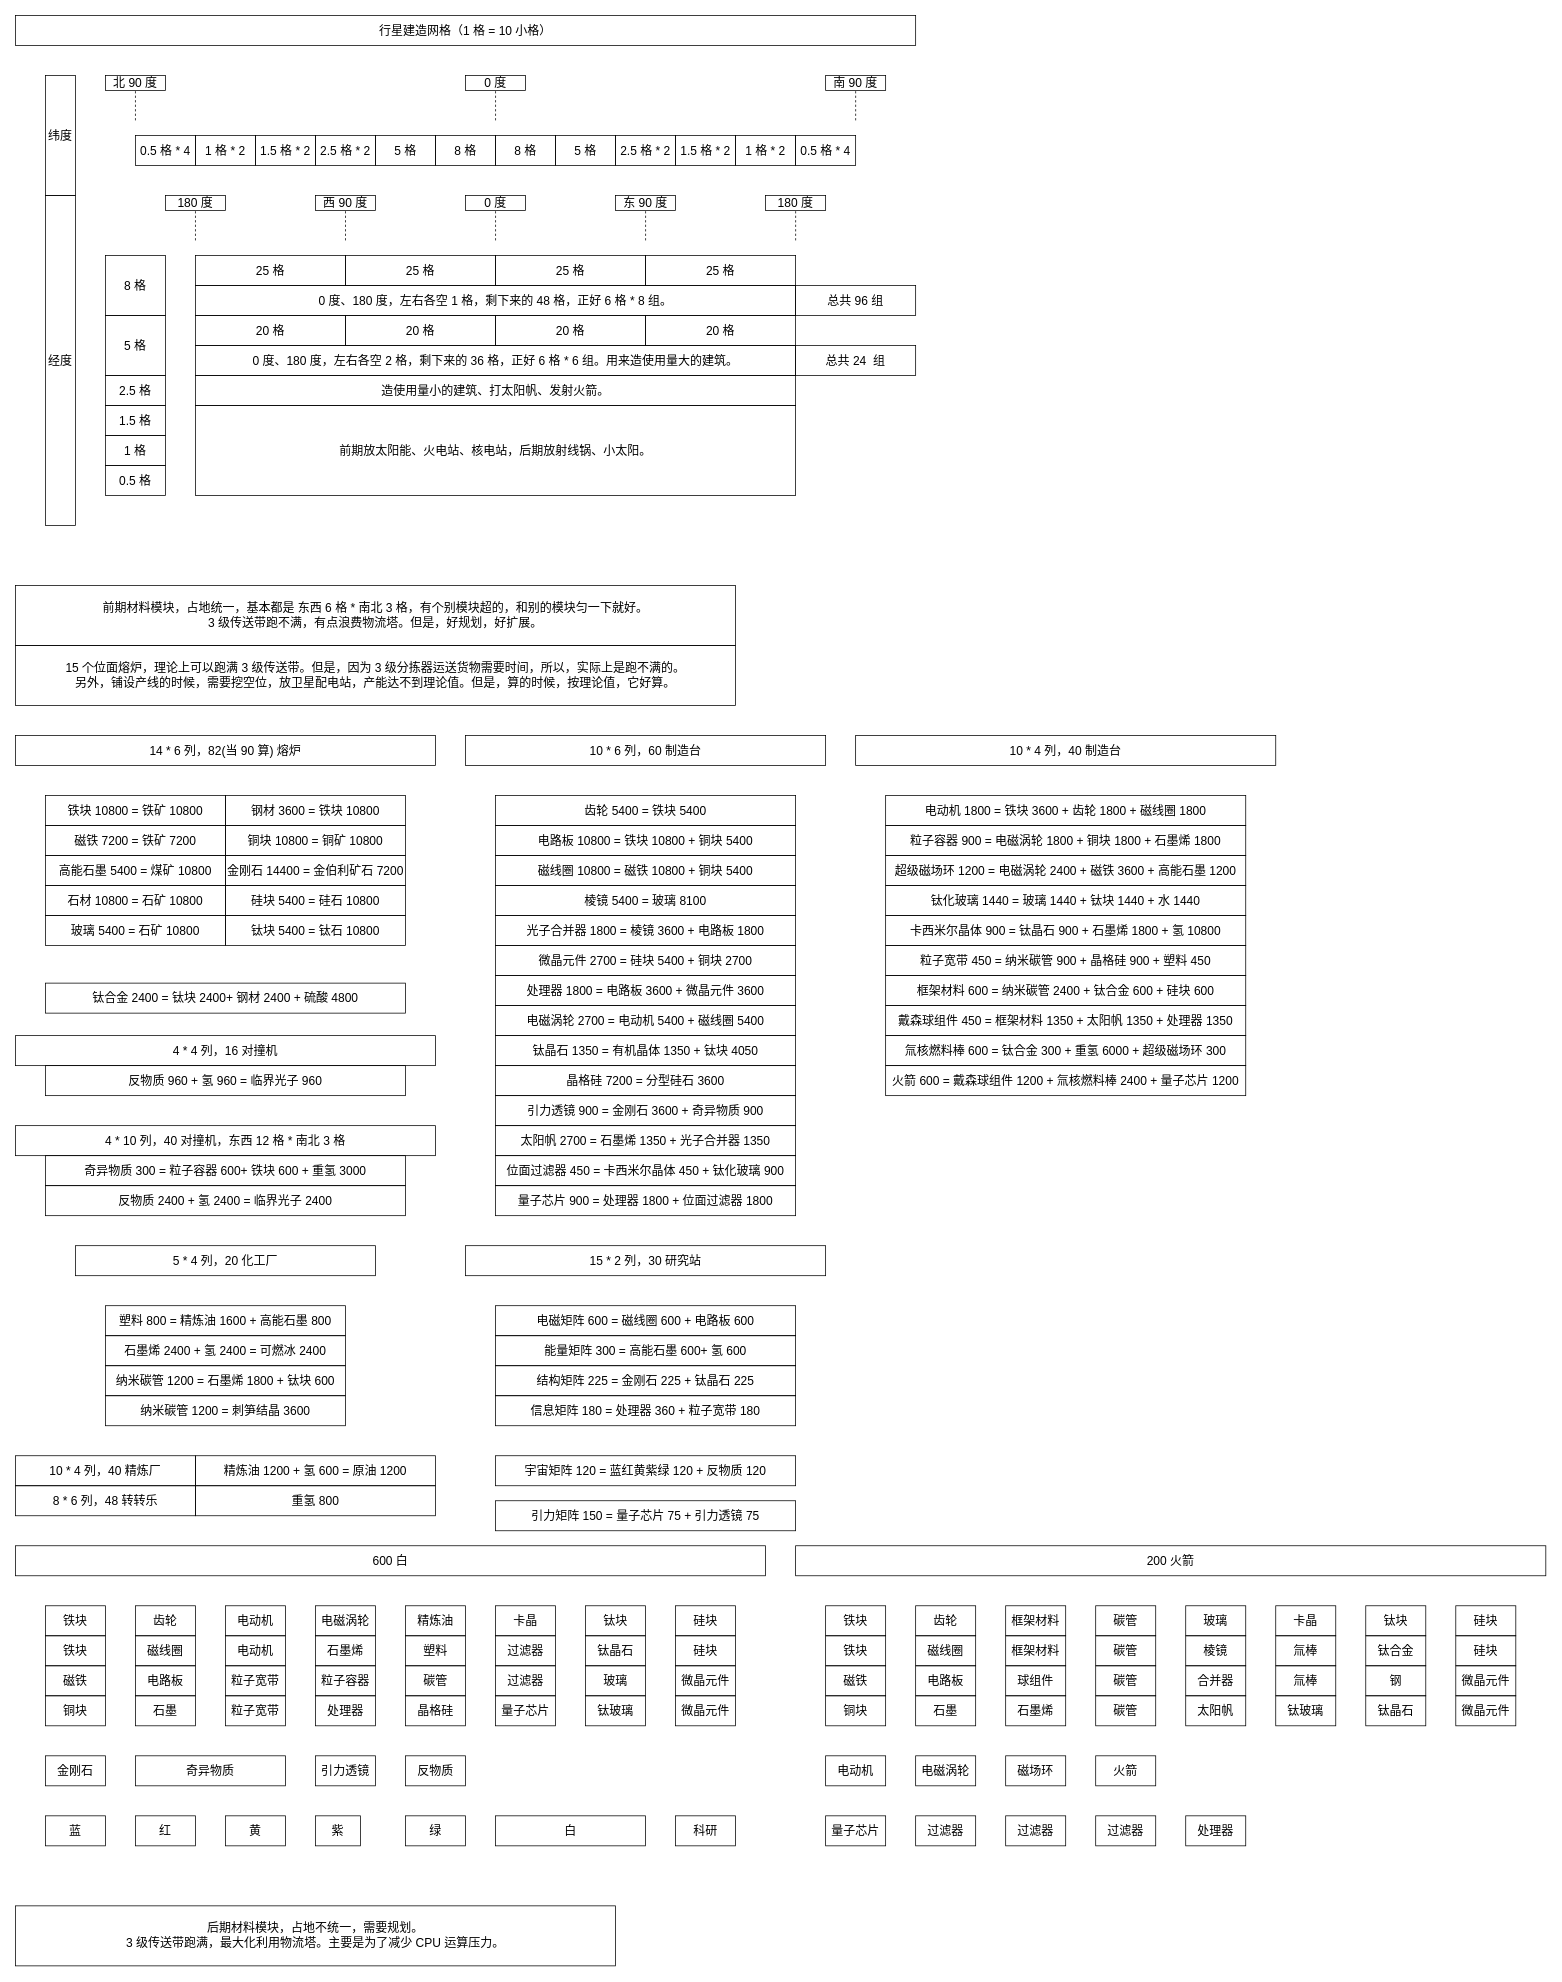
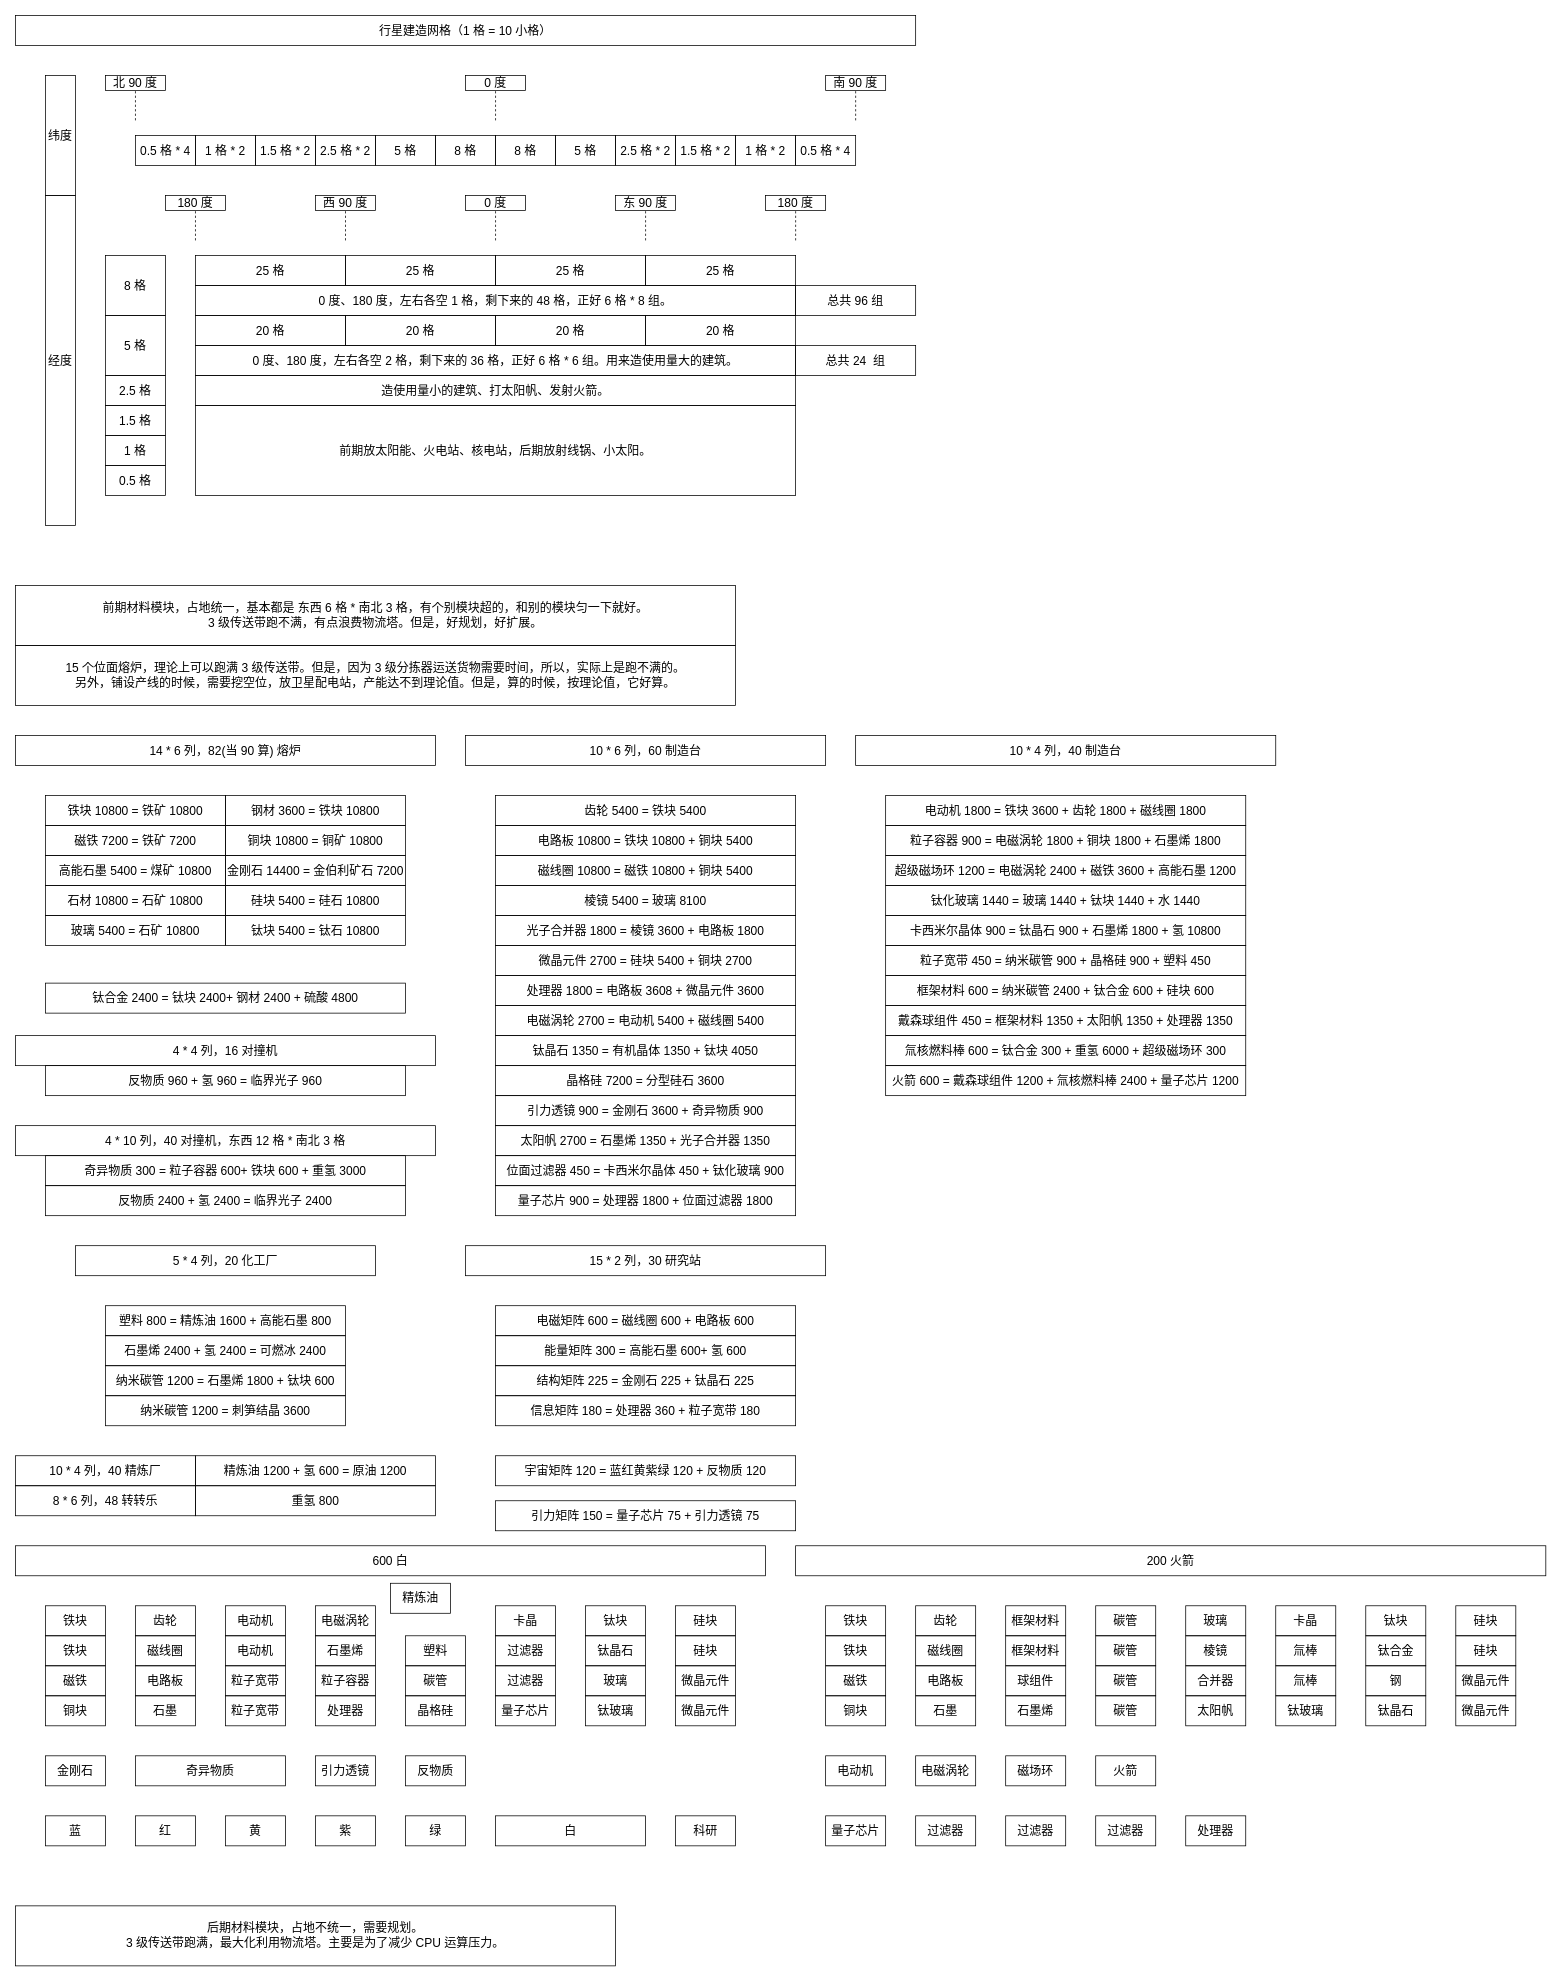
node "处理器 1800 = 电路板 3600 + 微晶元件 3600": label "处理器 1800 = 电路板 3600 + 微晶元件 3600" -> "处理器 1800 = 电路板 3608 + 微晶元件 3600"
node "精炼油": moved (435, 1620) -> (420, 1598)
node "紫": size 45x30 -> 60x30
